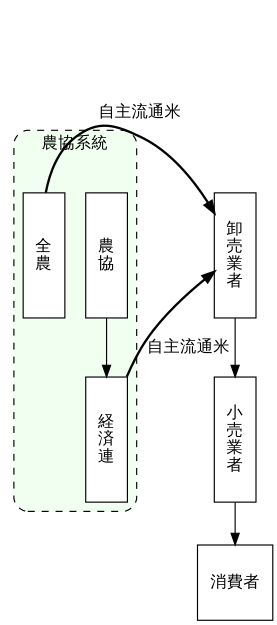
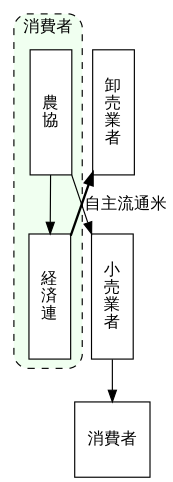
cluster "農協系統": label "農協系統" -> "消費者"
node "全 農": removed
edge "卸 売 業 者" -> "小 売 業 者": now "農 協" -> "小 売 業 者"
